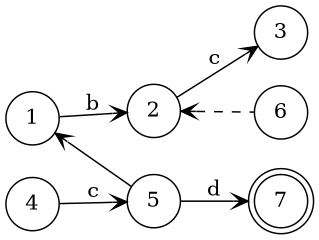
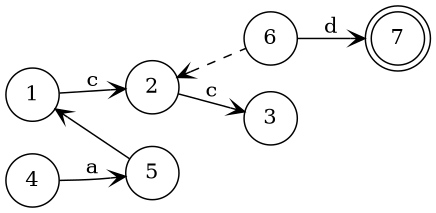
edge "1" -> "2": label "b" -> "c"
edge "4" -> "5": label "c" -> "a"
edge "5" -> "7": now "6" -> "7"
